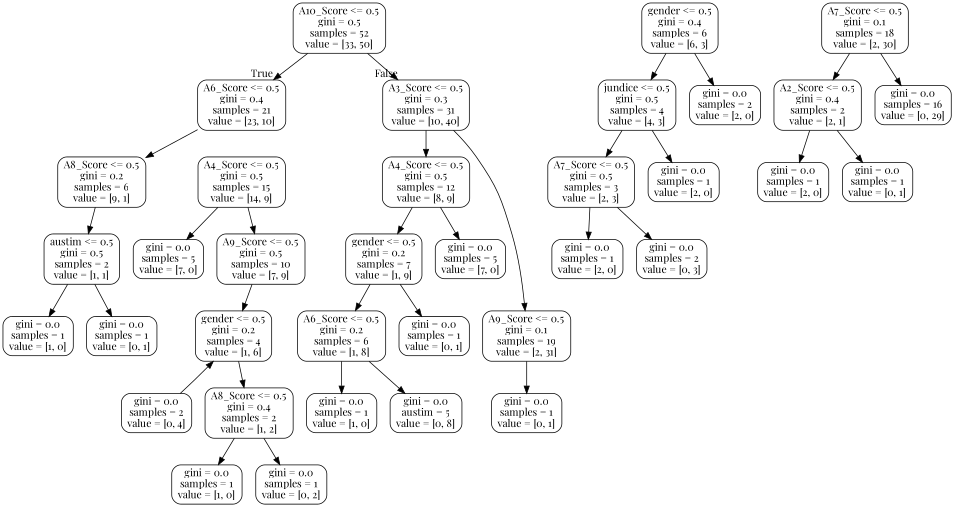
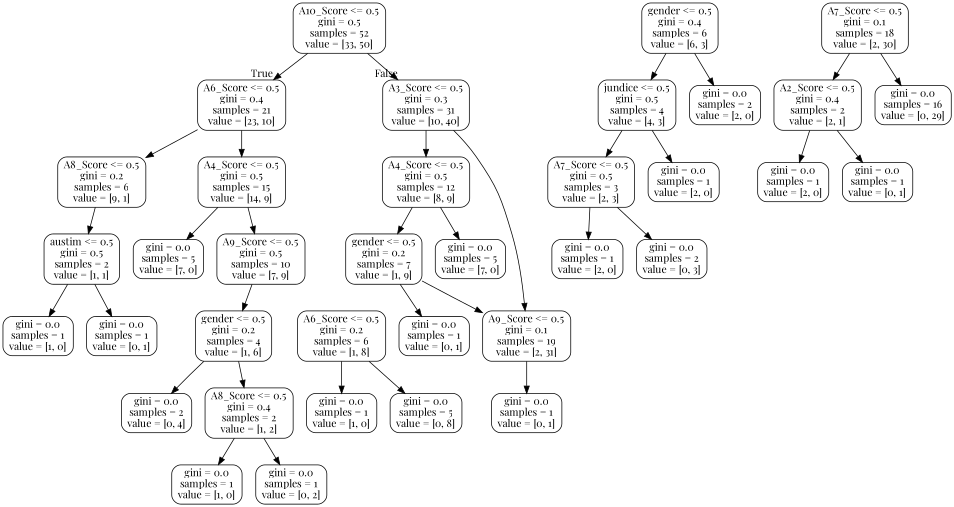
edge "A6_Score <= 0.5 gini = 0.4 samples = 21 value = [23, 10]" -> "A4_Score <= 0.5 gini = 0.5 samples = 15 value = [14, 9]": added
edge "gender <= 0.5 gini = 0.2 samples = 7 value = [1, 9]" -> "A6_Score <= 0.5 gini = 0.2 samples = 6 value = [1, 8]": now "gender <= 0.5 gini = 0.2 samples = 7 value = [1, 9]" -> "A9_Score <= 0.5 gini = 0.1 samples = 19 value = [2, 31]"
edge "gini = 0.0 samples = 2 value = [0, 4]" -> "gender <= 0.5 gini = 0.2 samples = 4 value = [1, 6]": reversed
node "gini = 0.0 austim = 5 value = [0, 8]": label "gini = 0.0 austim = 5 value = [0, 8]" -> "gini = 0.0 samples = 5 value = [0, 8]"
